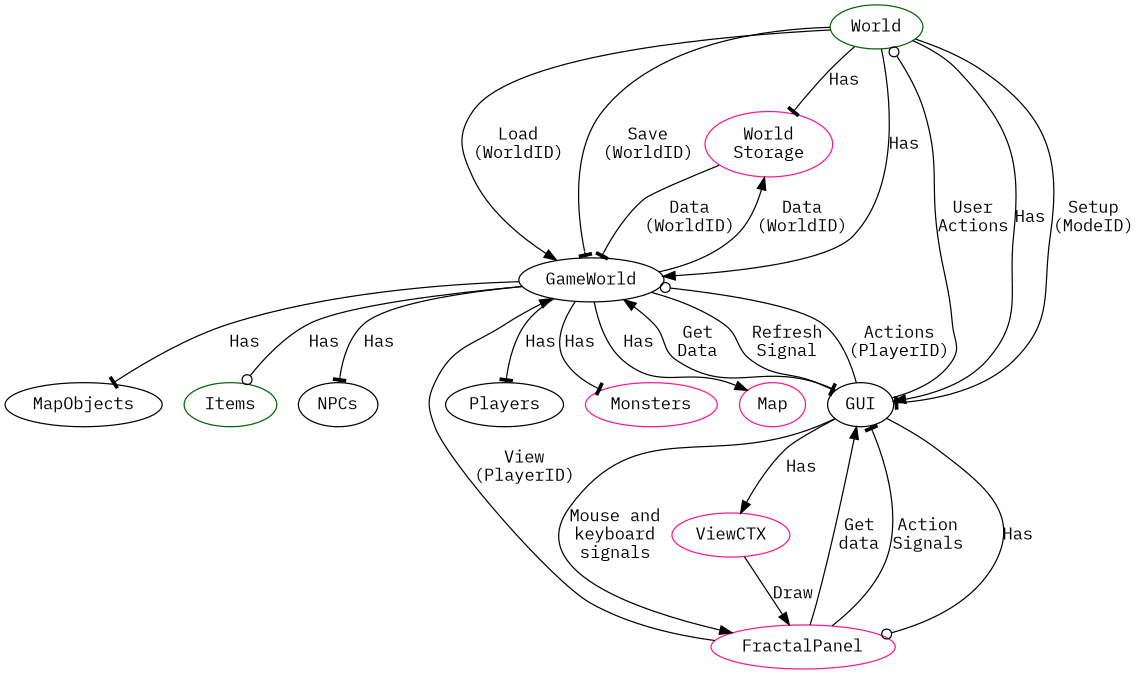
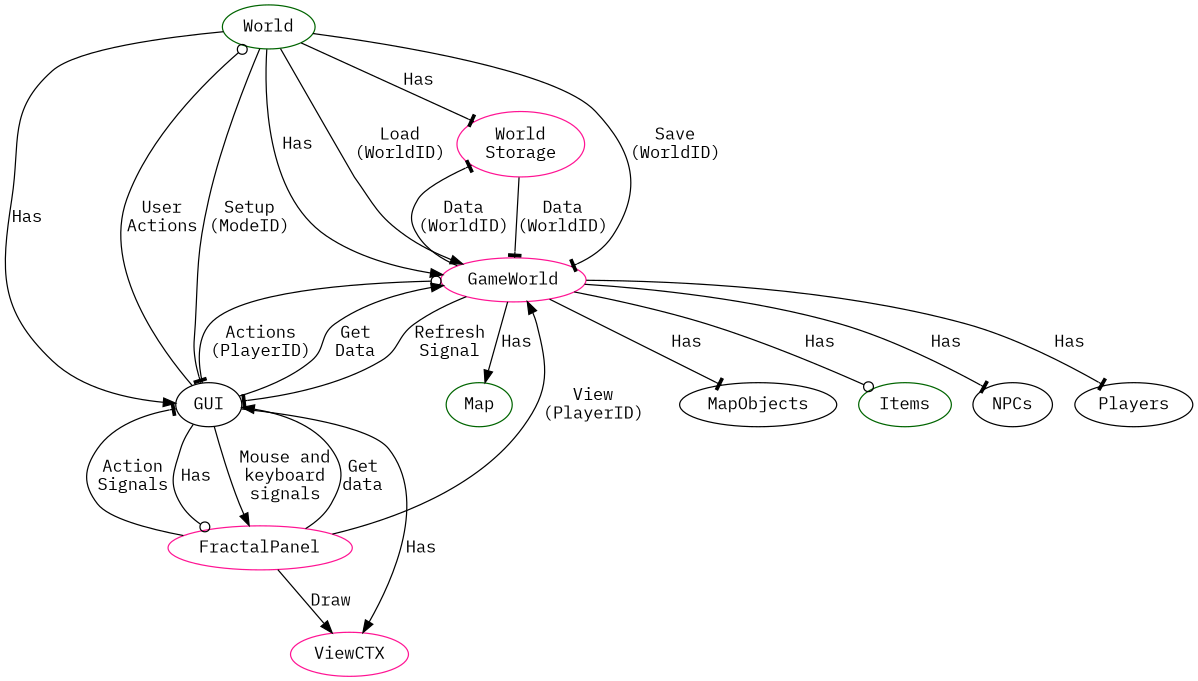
edge "GameWorld" -> "World Storage": arrowhead normal -> tee
node "GameWorld": color black -> deeppink
node "Monsters": removed
node "Map": color deeppink -> darkgreen
edge "ViewCTX" -> "FractalPanel": reversed
